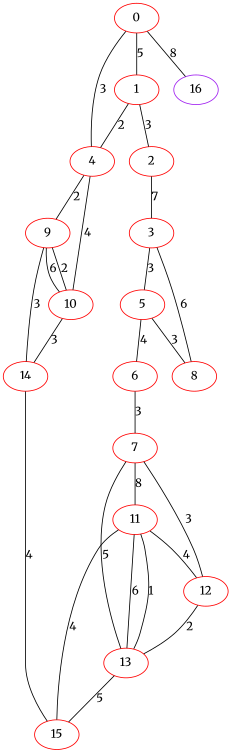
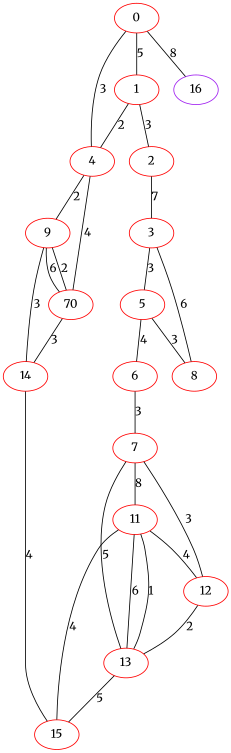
node "10": label "10" -> "70"
